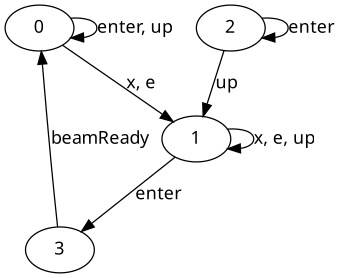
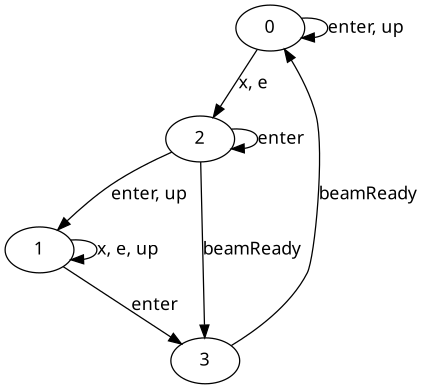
edge "0" -> "1": now "0" -> "2"
edge "2" -> "1": label "up" -> "enter, up"
edge "2" -> "3": added, label "beamReady"
